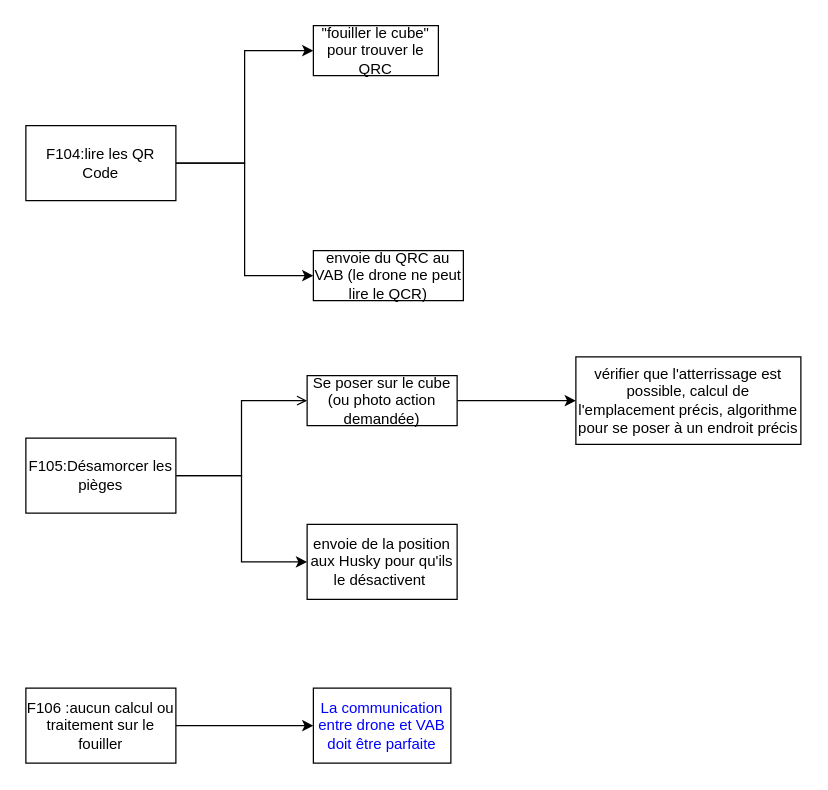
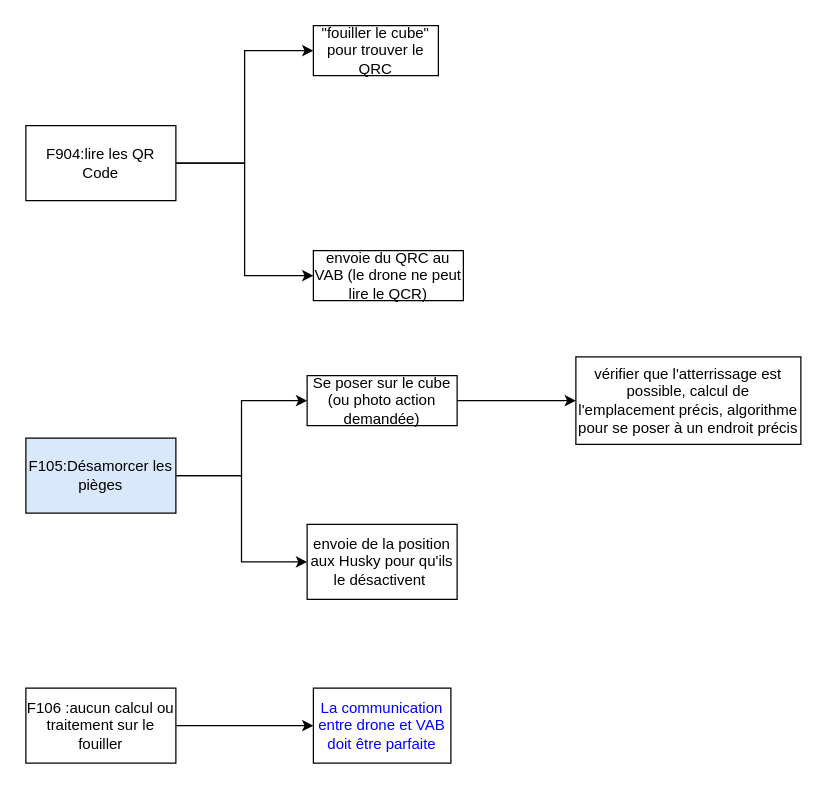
node "F104:lire les QR Code": label "F104:lire les QR Code" -> "F904:lire les QR Code"
edge "F105:Désamorcer les pièges" -> "Se poser sur le cube (ou photo action demandée)": arrowhead open -> classic
node "F105:Désamorcer les pièges": fillcolor #ffffff -> #dae8fc
